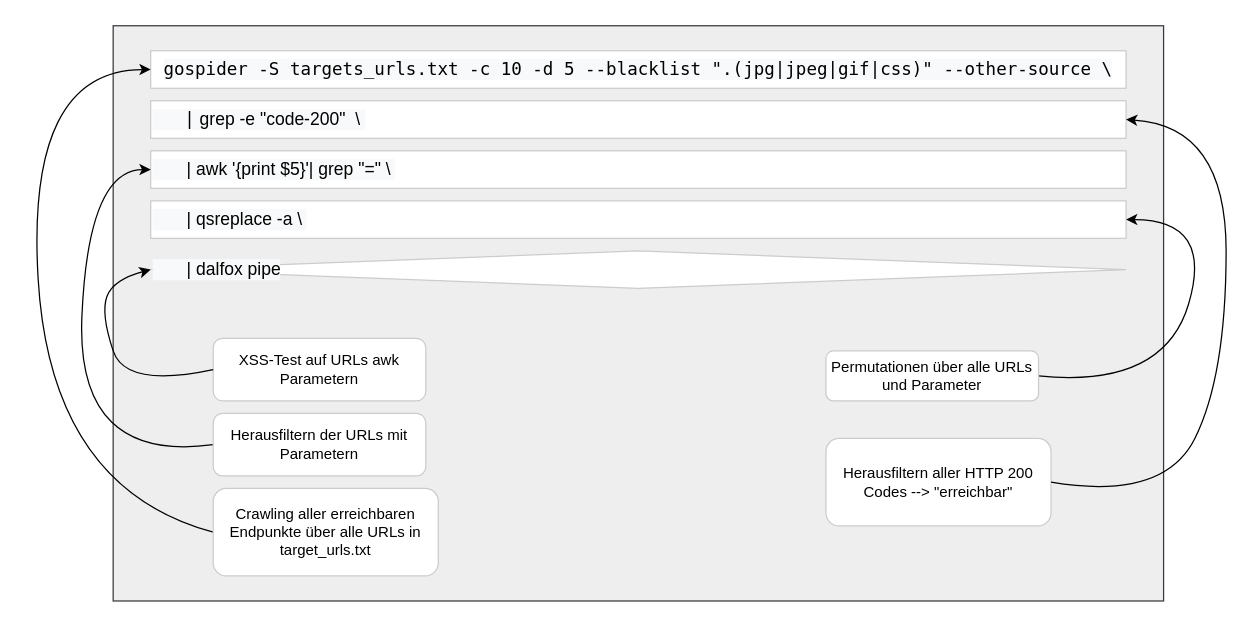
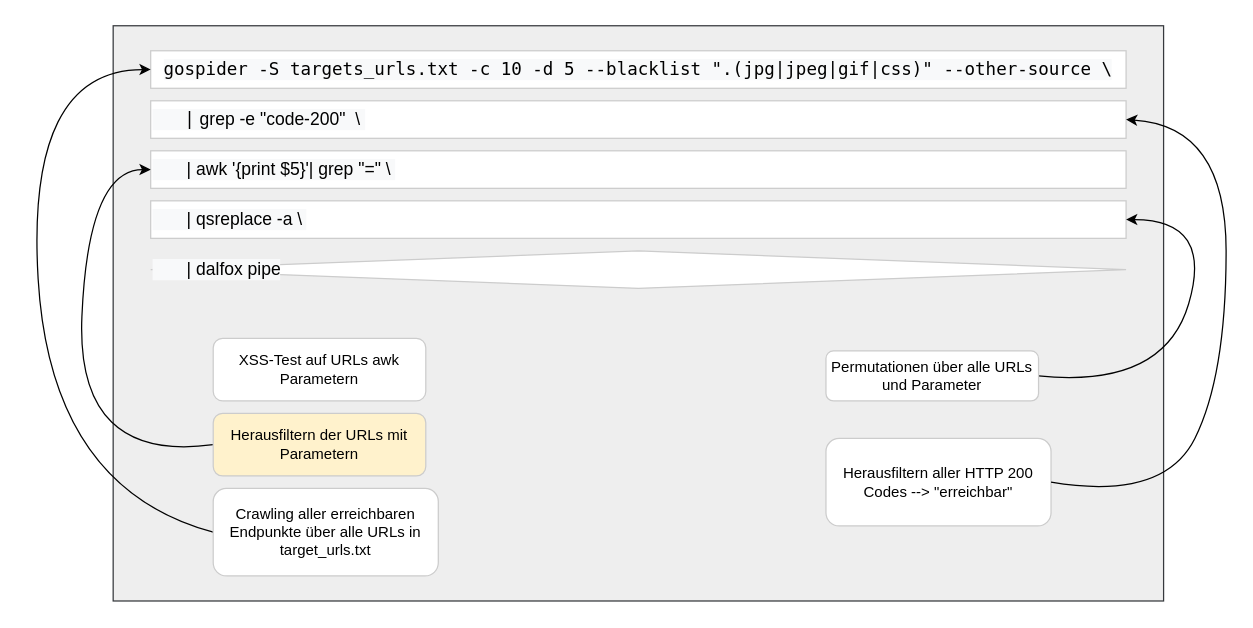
edge "XSS-Test auf URLs awk Parametern" -> "| dalfox pipe": removed
node "Herausfiltern der URLs mit Parametern": fillcolor #ffffff -> #fff2cc
